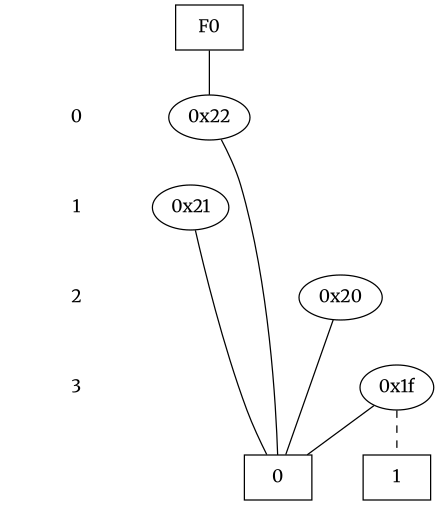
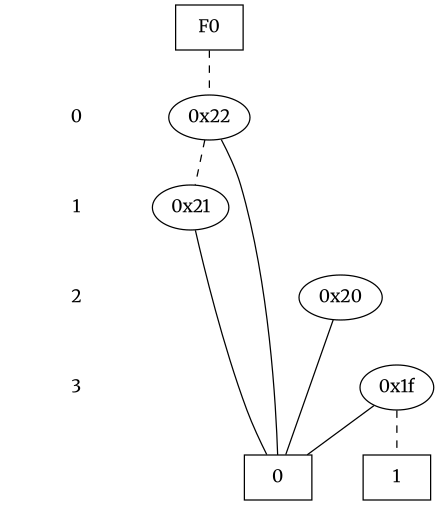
edge "F0" -- "0x22": style solid -> dashed
edge "0x22" -- "0x21": added
